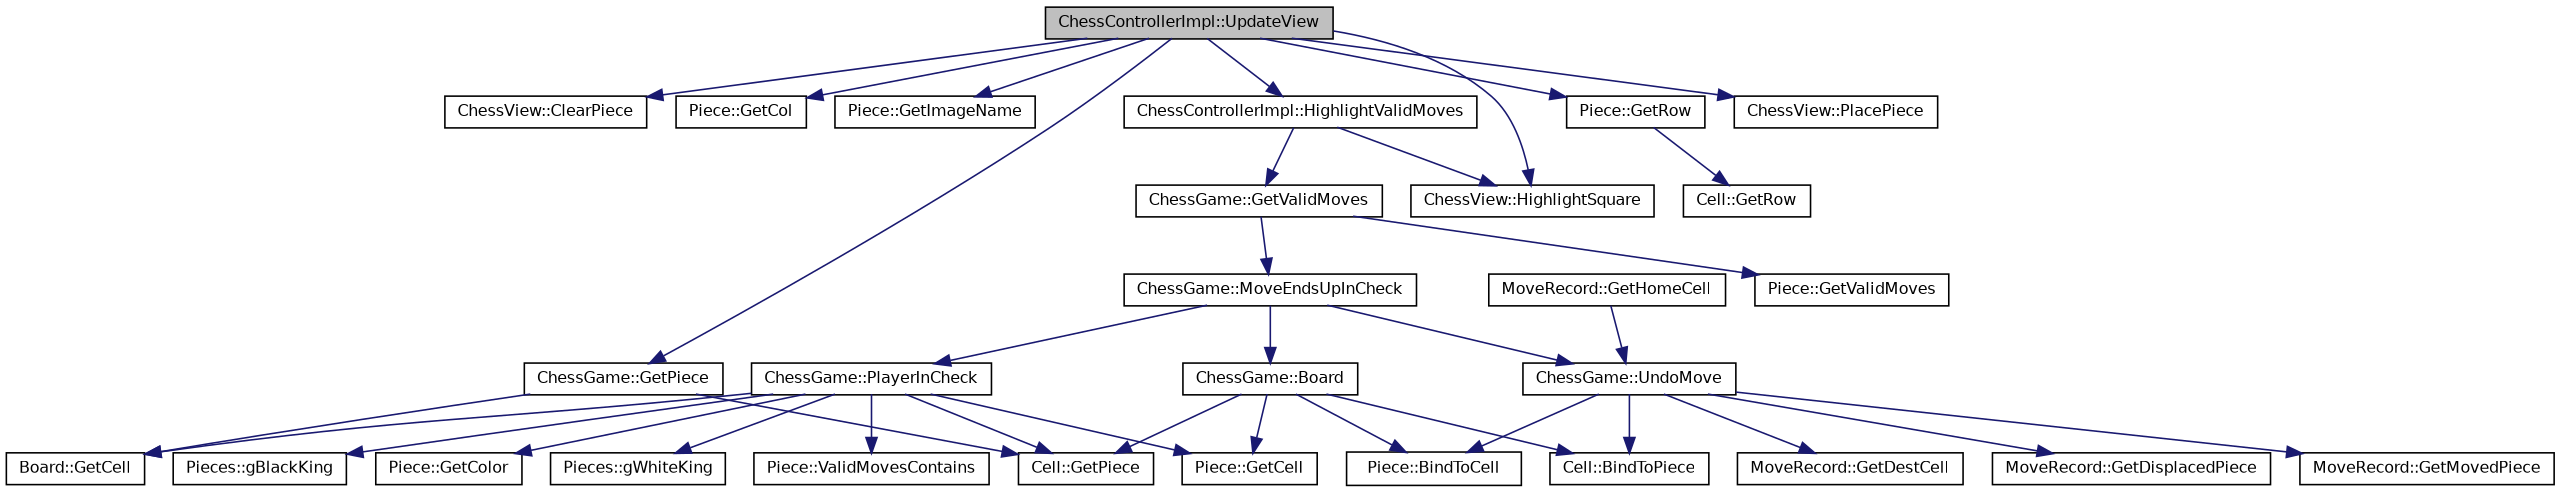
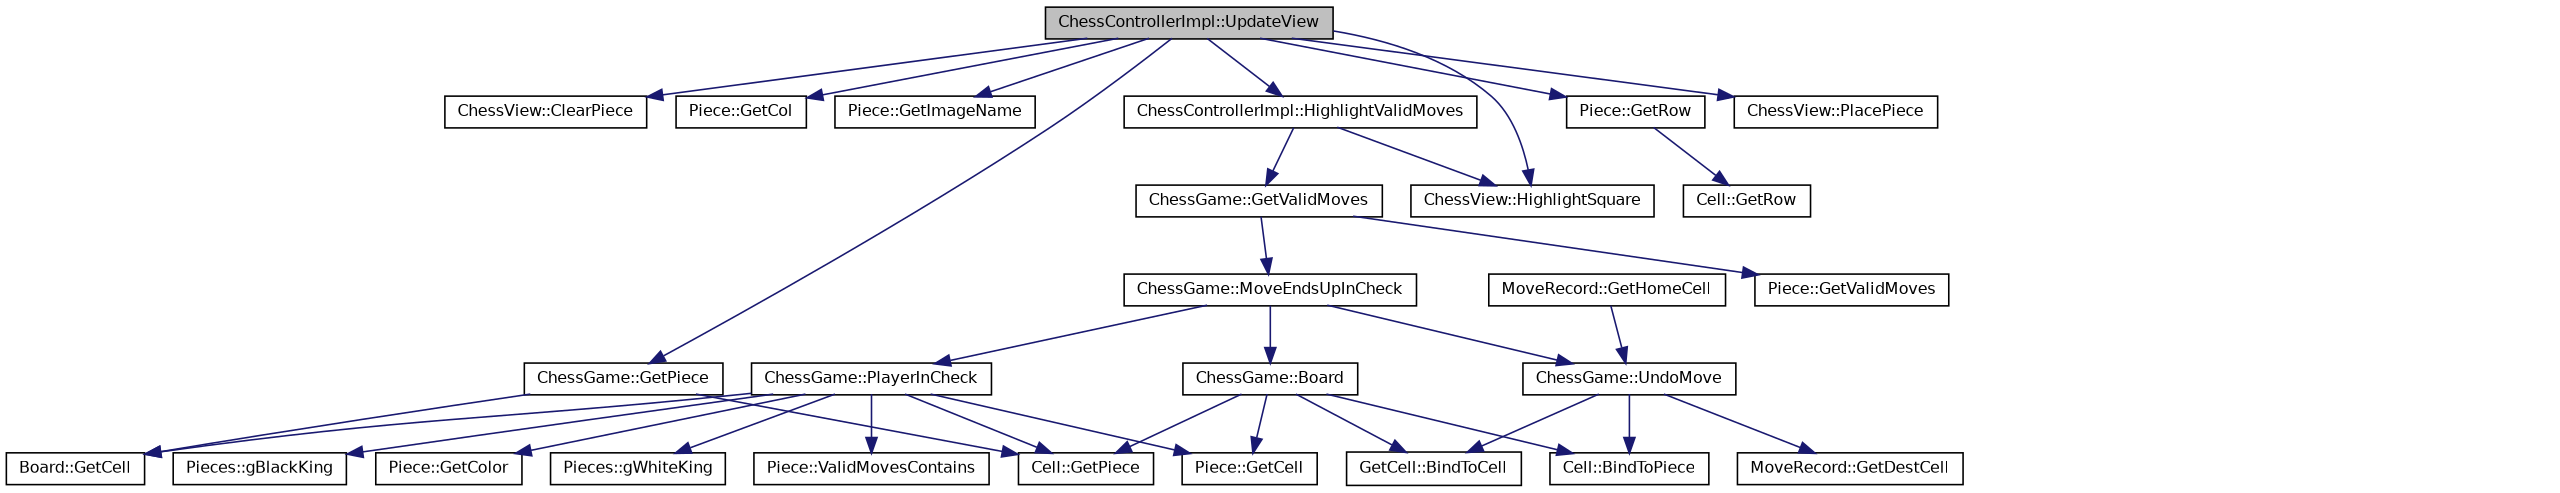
node "Piece::BindToCell": label "Piece::BindToCell" -> "GetCell::BindToCell"
node "MoveRecord::GetDisplacedPiece": removed
node "MoveRecord::GetMovedPiece": removed
